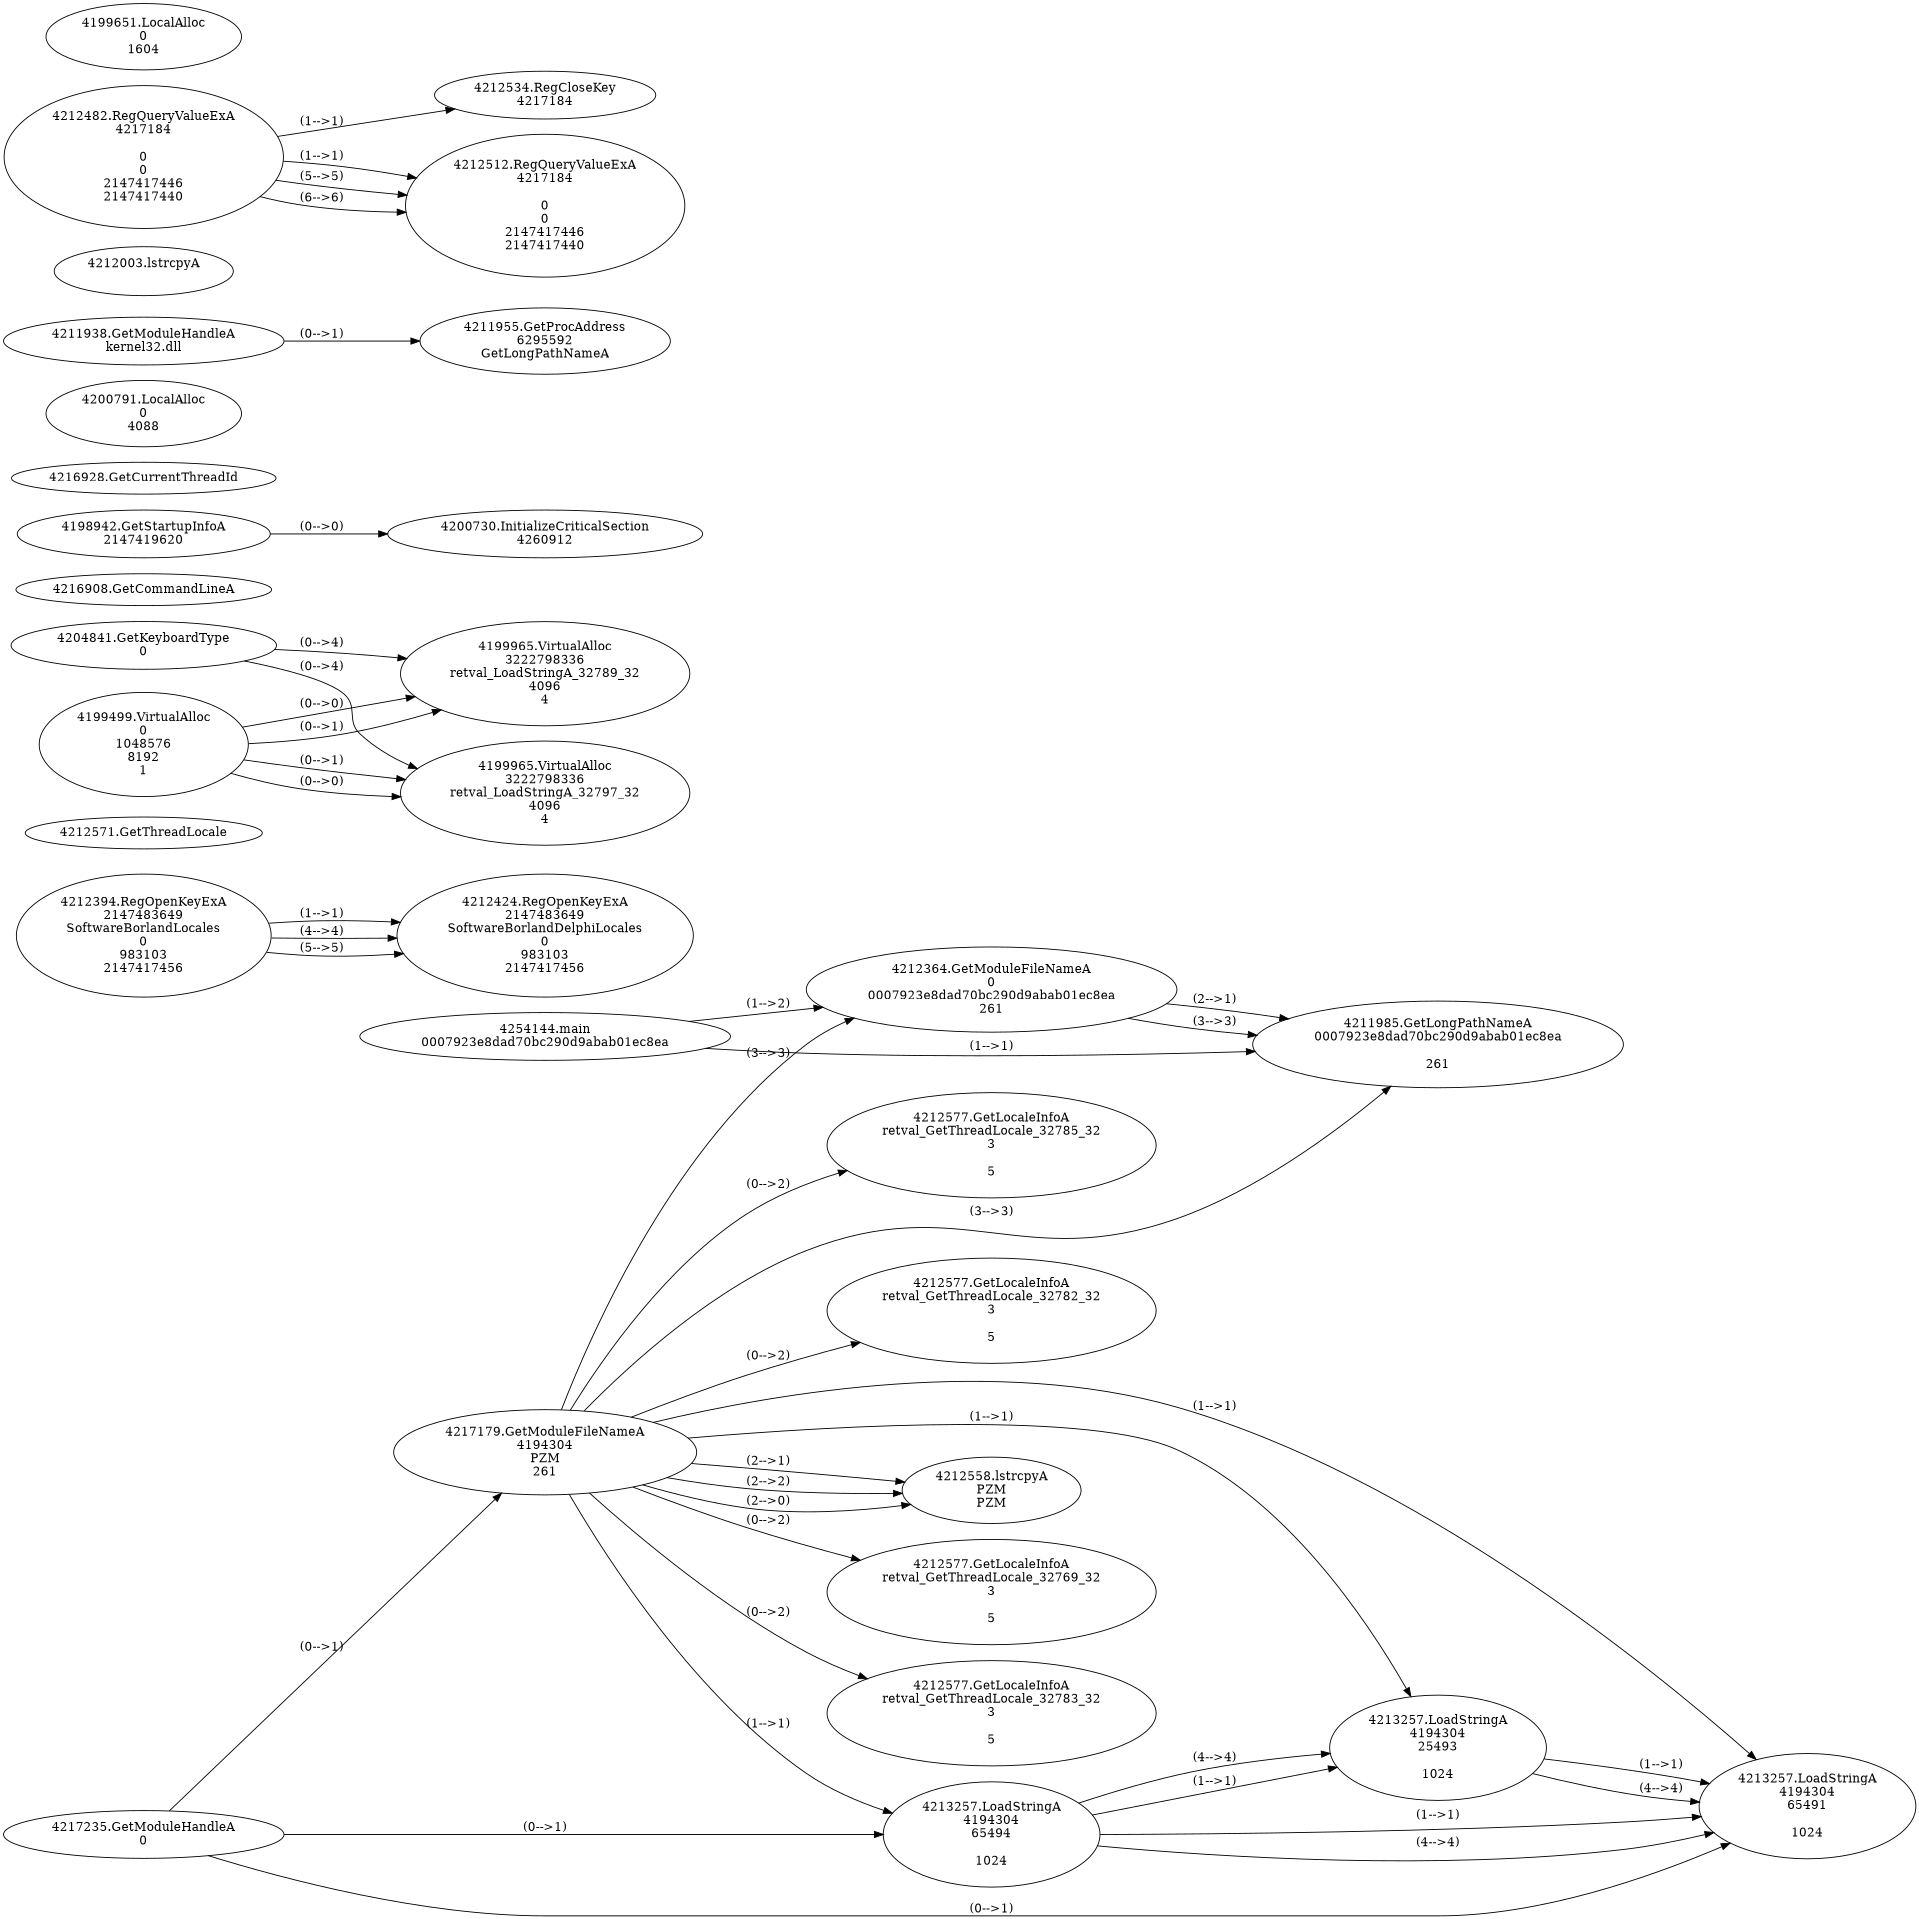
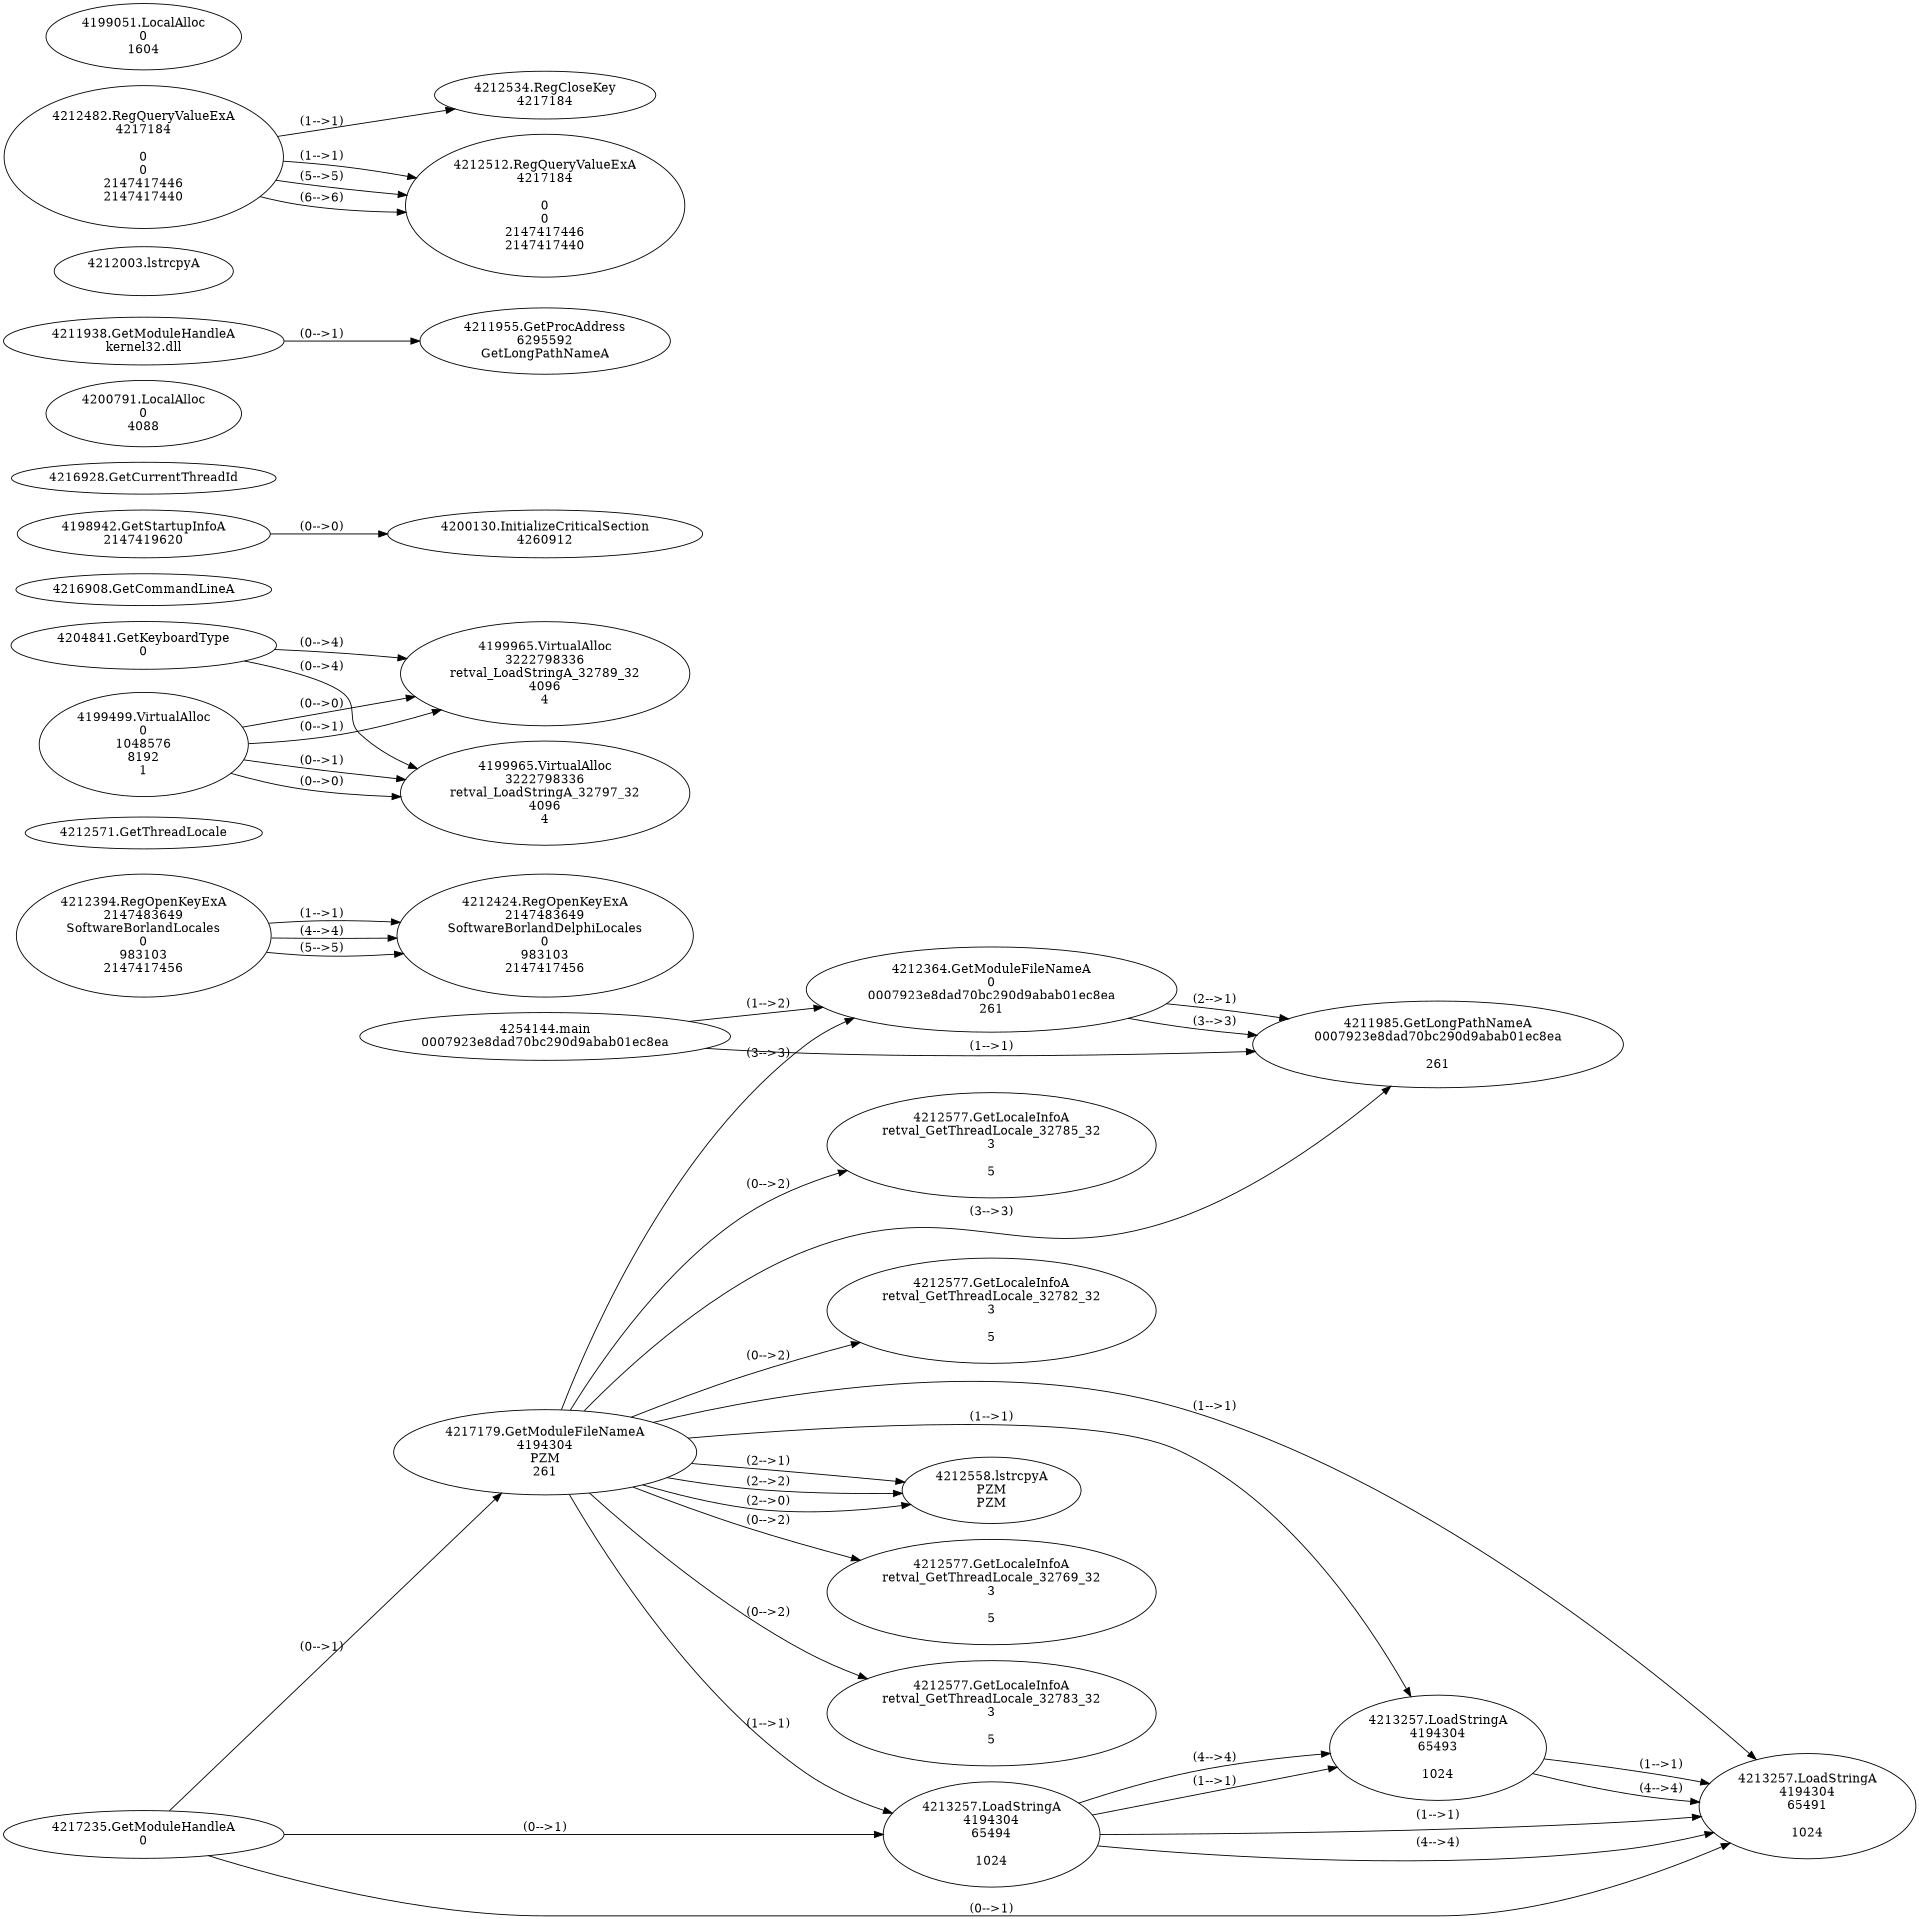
node "4199651.LocalAlloc 0 1604": label "4199651.LocalAlloc 0 1604" -> "4199051.LocalAlloc 0 1604"
node "4200730.InitializeCriticalSection 4260912": label "4200730.InitializeCriticalSection 4260912" -> "4200130.InitializeCriticalSection 4260912"
node "4213257.LoadStringA 4194304 25493 1024": label "4213257.LoadStringA 4194304 25493 1024" -> "4213257.LoadStringA 4194304 65493 1024"
